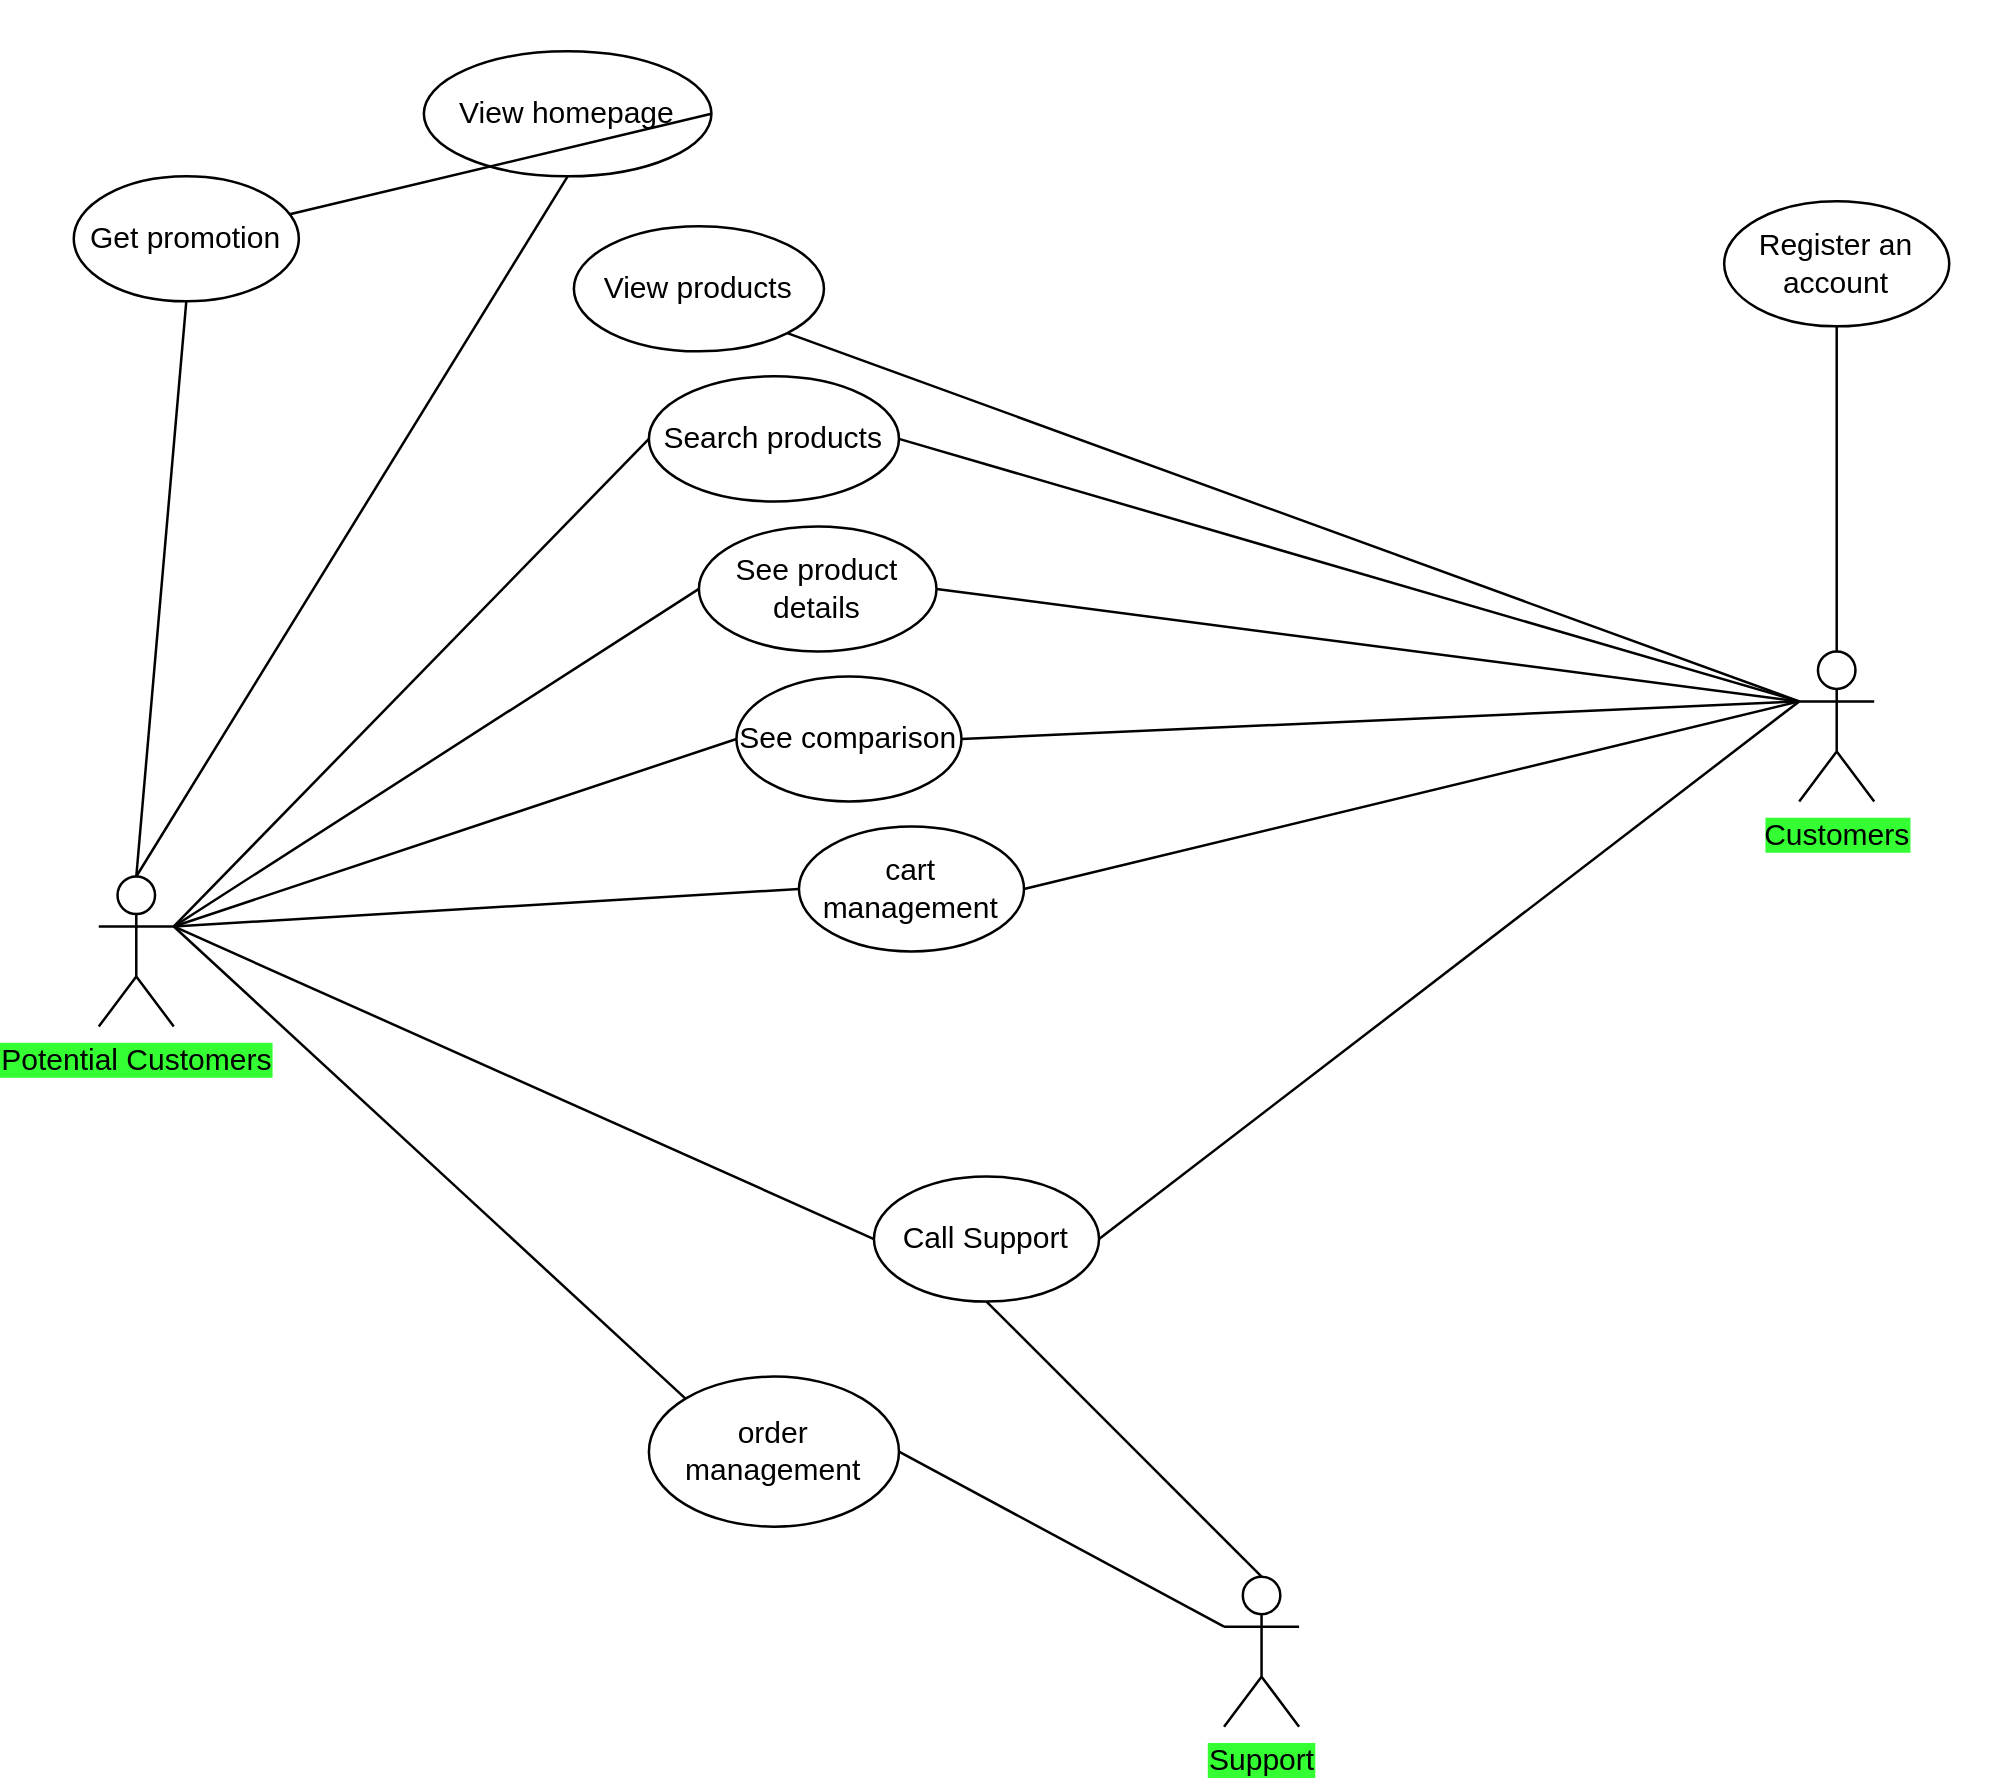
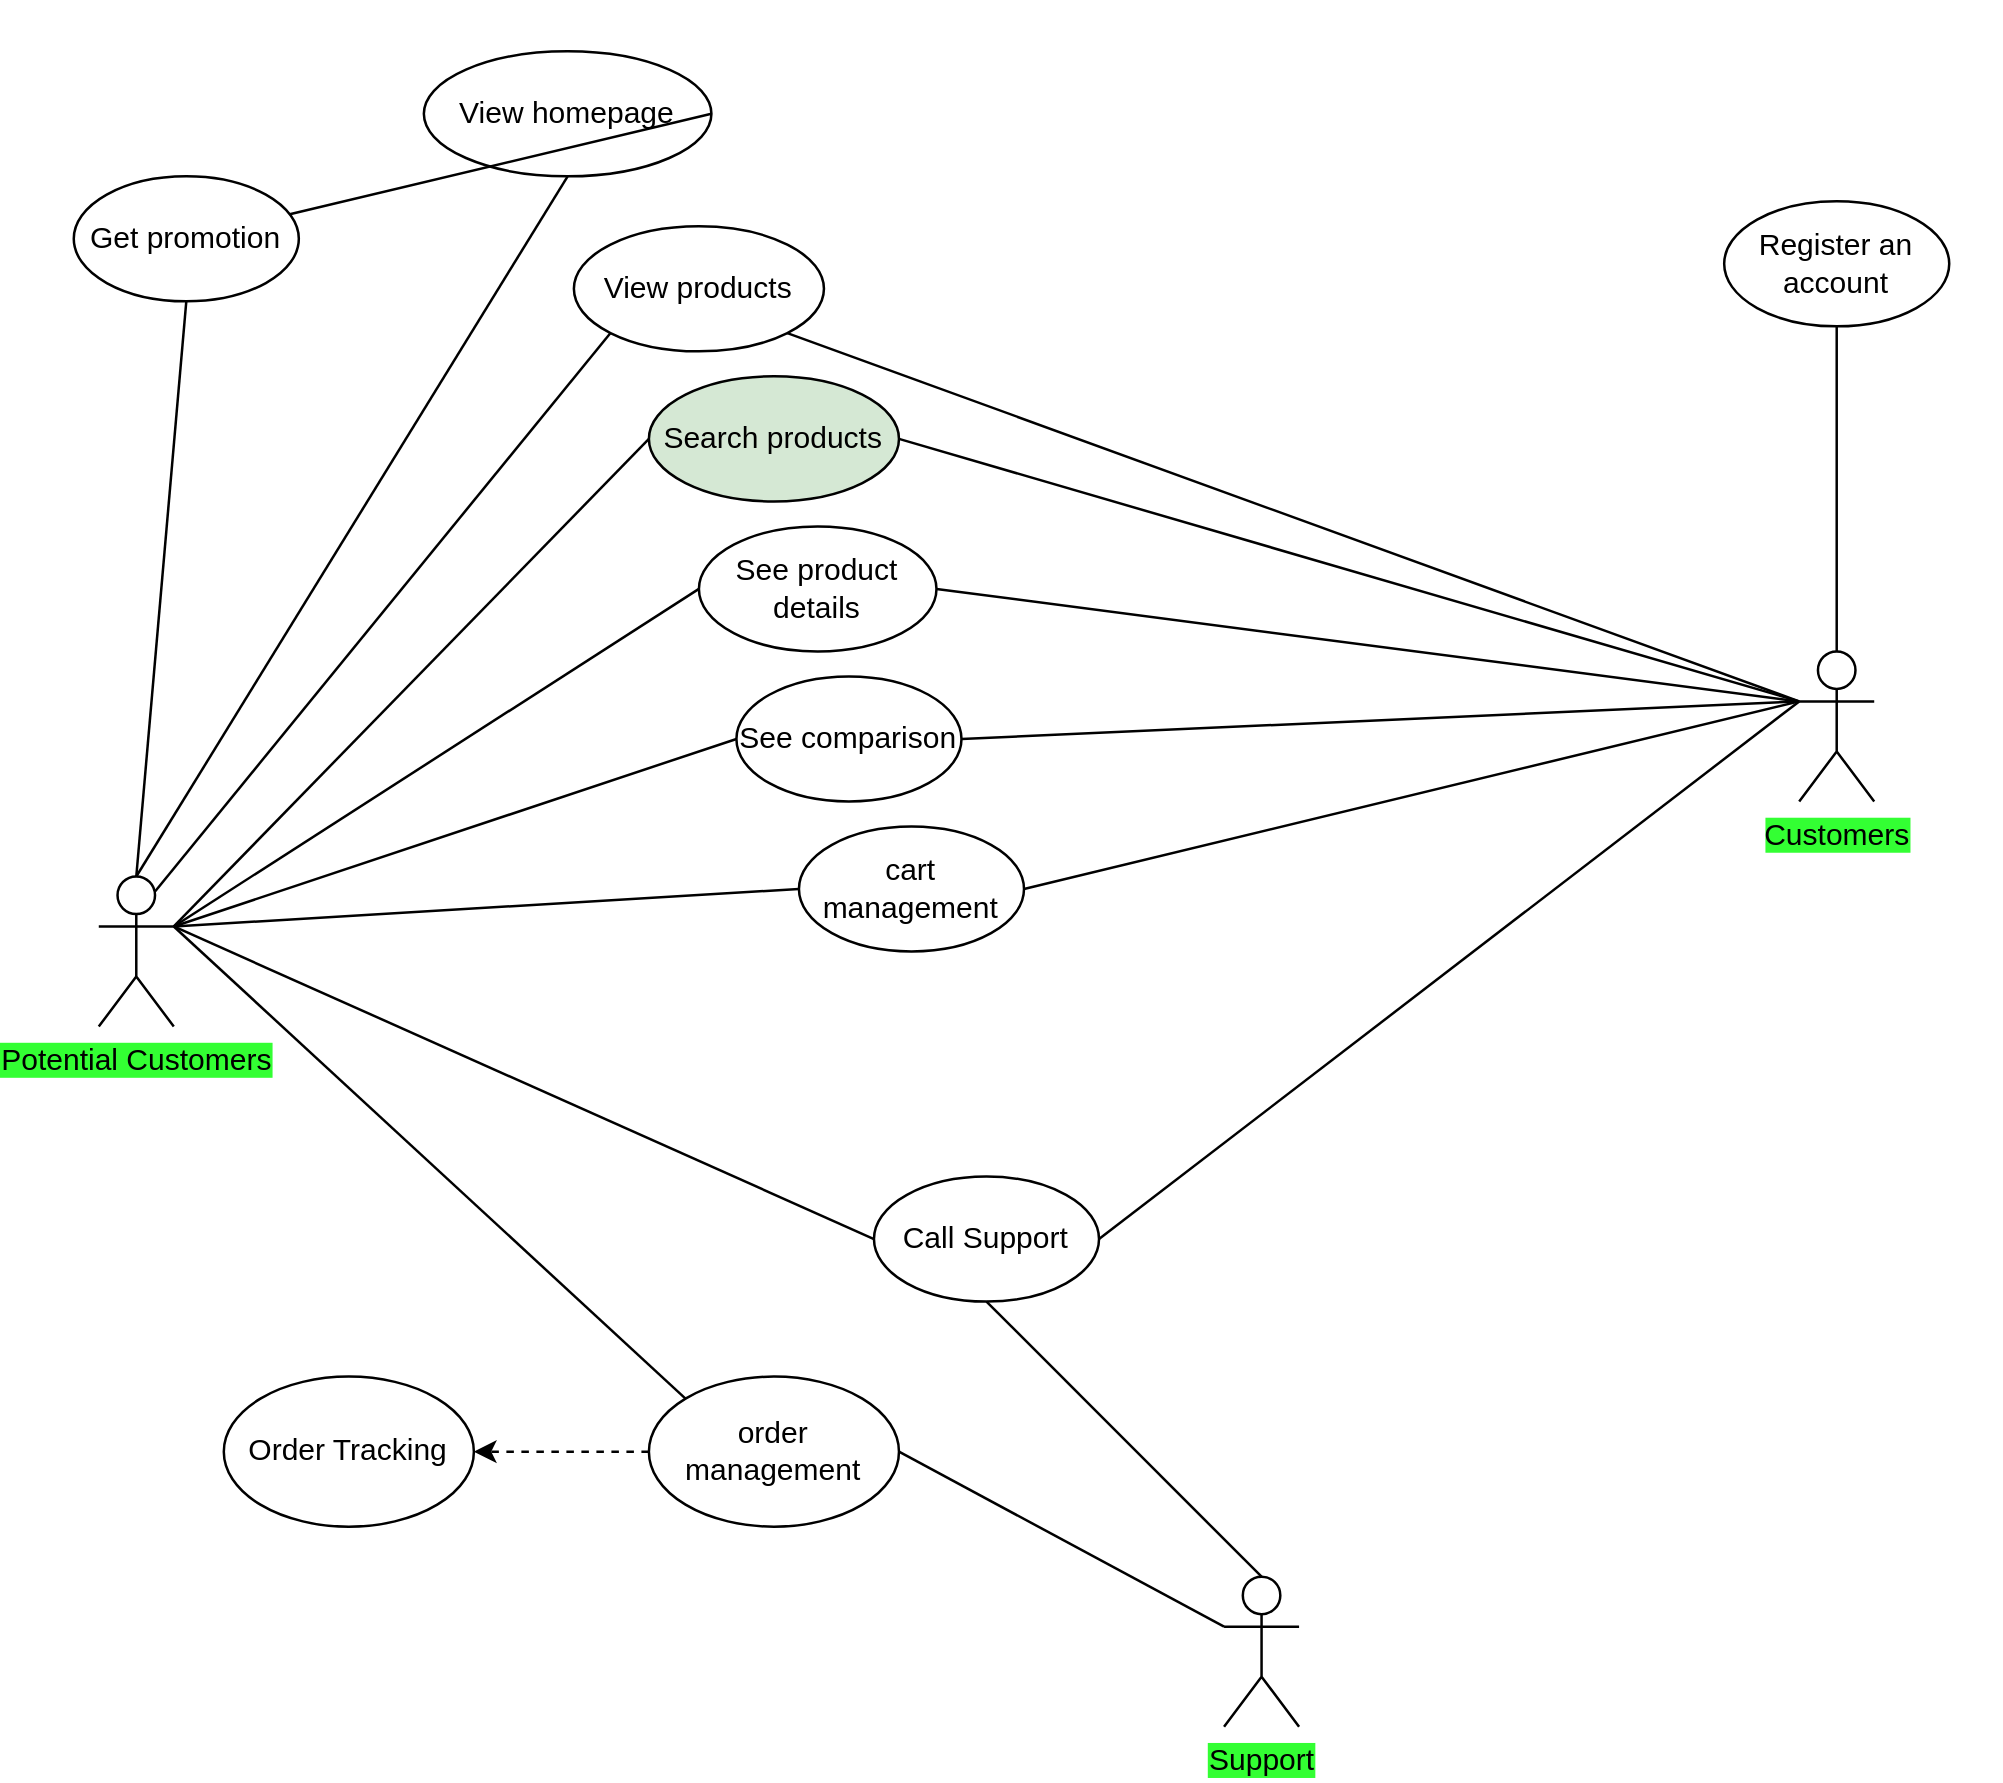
node "Search products": fillcolor #ffffff -> #d5e8d4
edge "View products" -- "Potential Customers": added
node "Order Tracking": added
edge "order management" -> "Order Tracking": added
